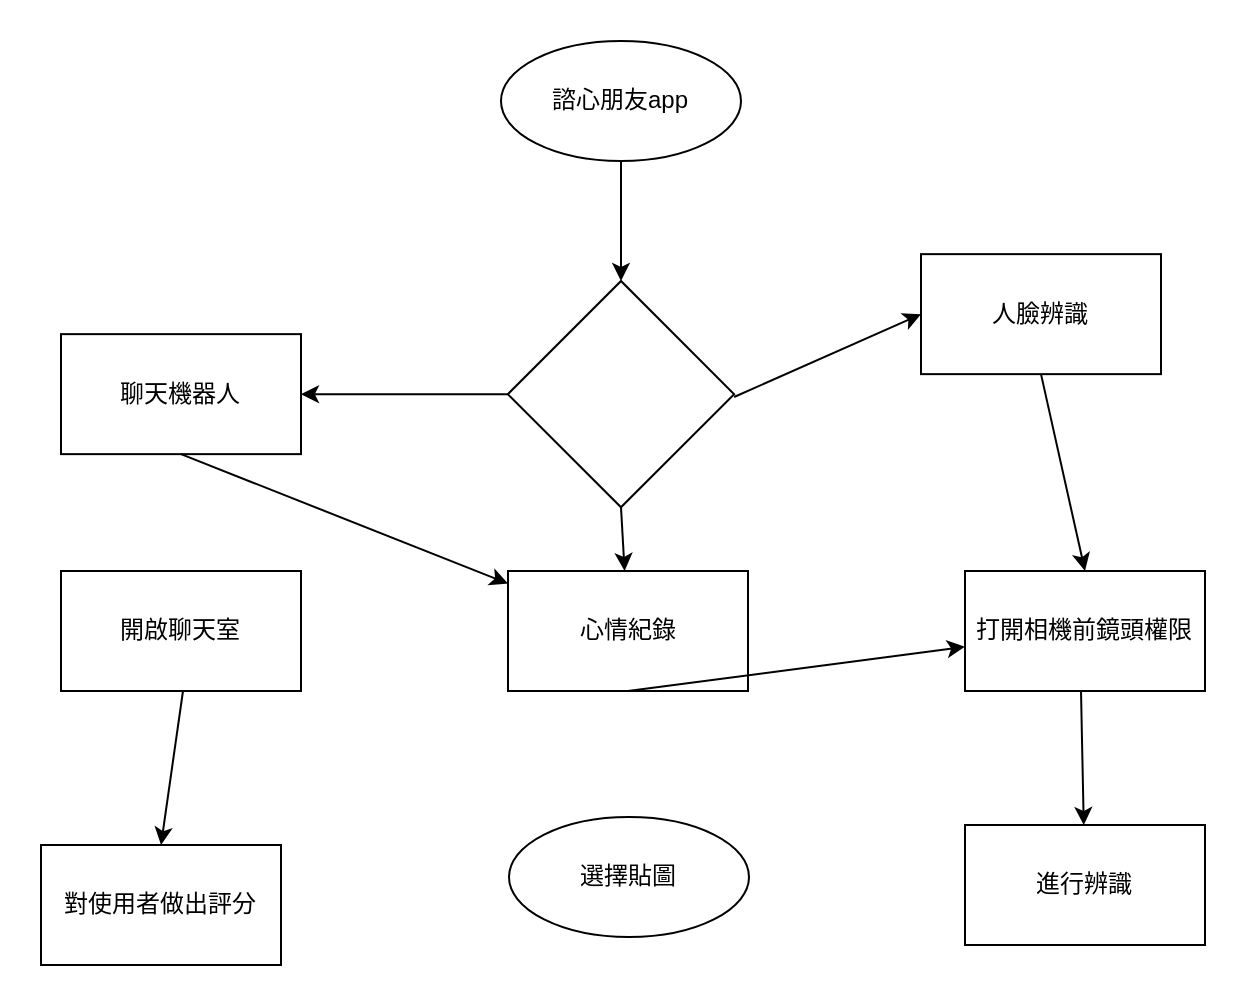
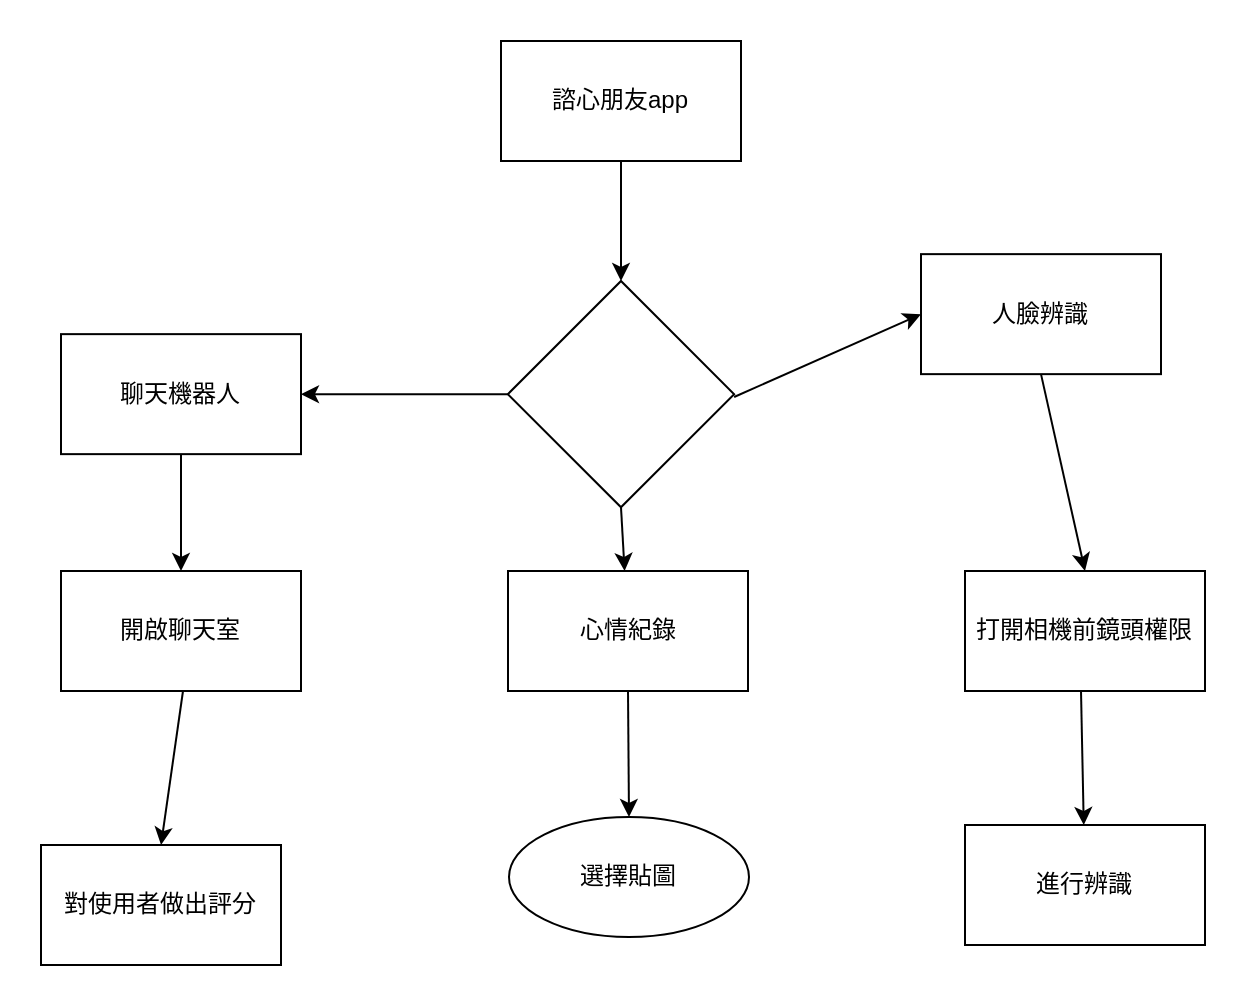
node "諮心朋友app": shape ellipse -> rectangle
edge "聊天機器人" -> "心情紀錄": now "聊天機器人" -> "開啟聊天室"
edge "心情紀錄" -> "打開相機前鏡頭權限": now "心情紀錄" -> "選擇貼圖"
